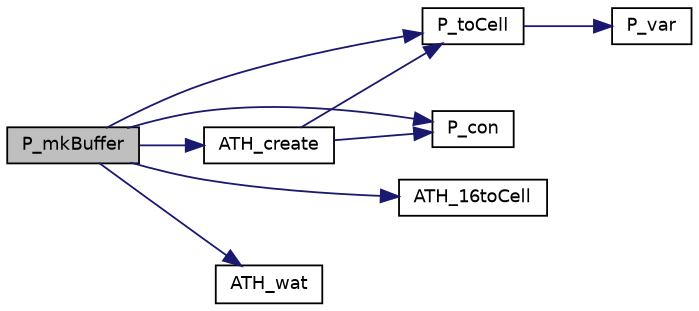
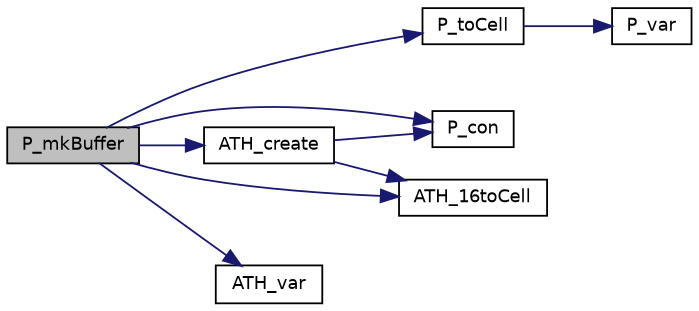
edge "ATH_create" -> "P_toCell": now "ATH_create" -> "ATH_16toCell"
node "ATH_wat": label "ATH_wat" -> "ATH_var"
